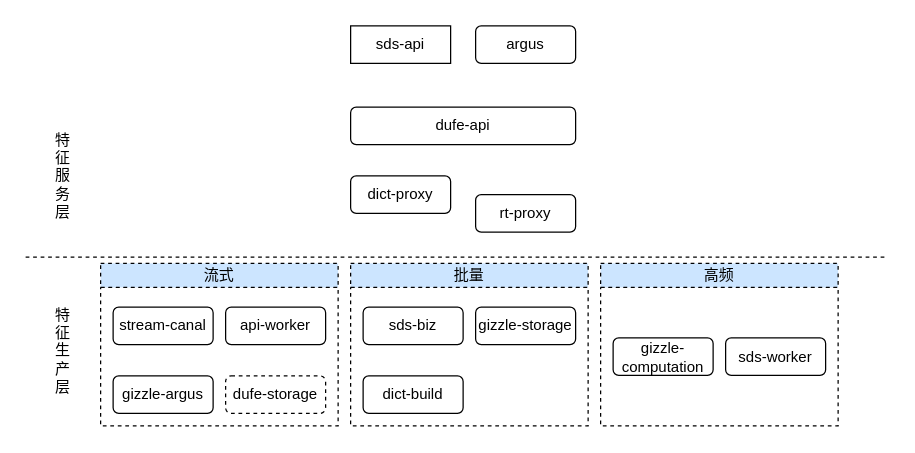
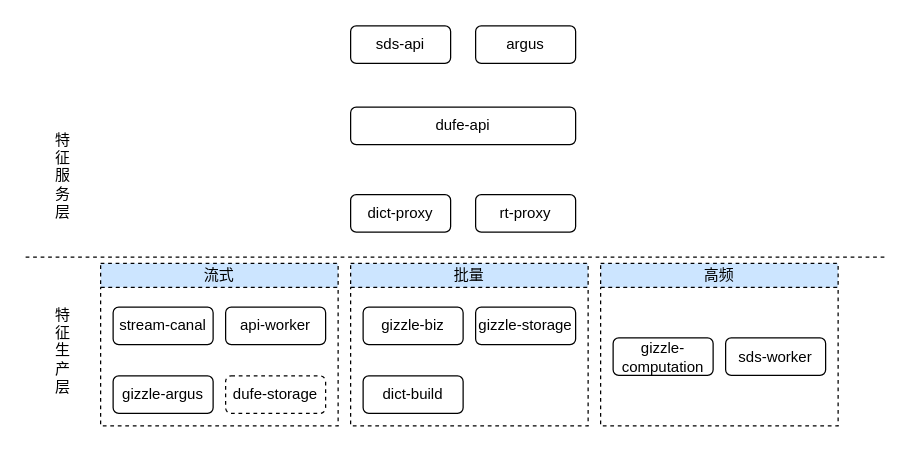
node "sds-api": shape rectangle -> rounded rectangle
node "dict-proxy": moved (401, 194) -> (401, 213)
node "sds-biz": label "sds-biz" -> "gizzle-biz"
